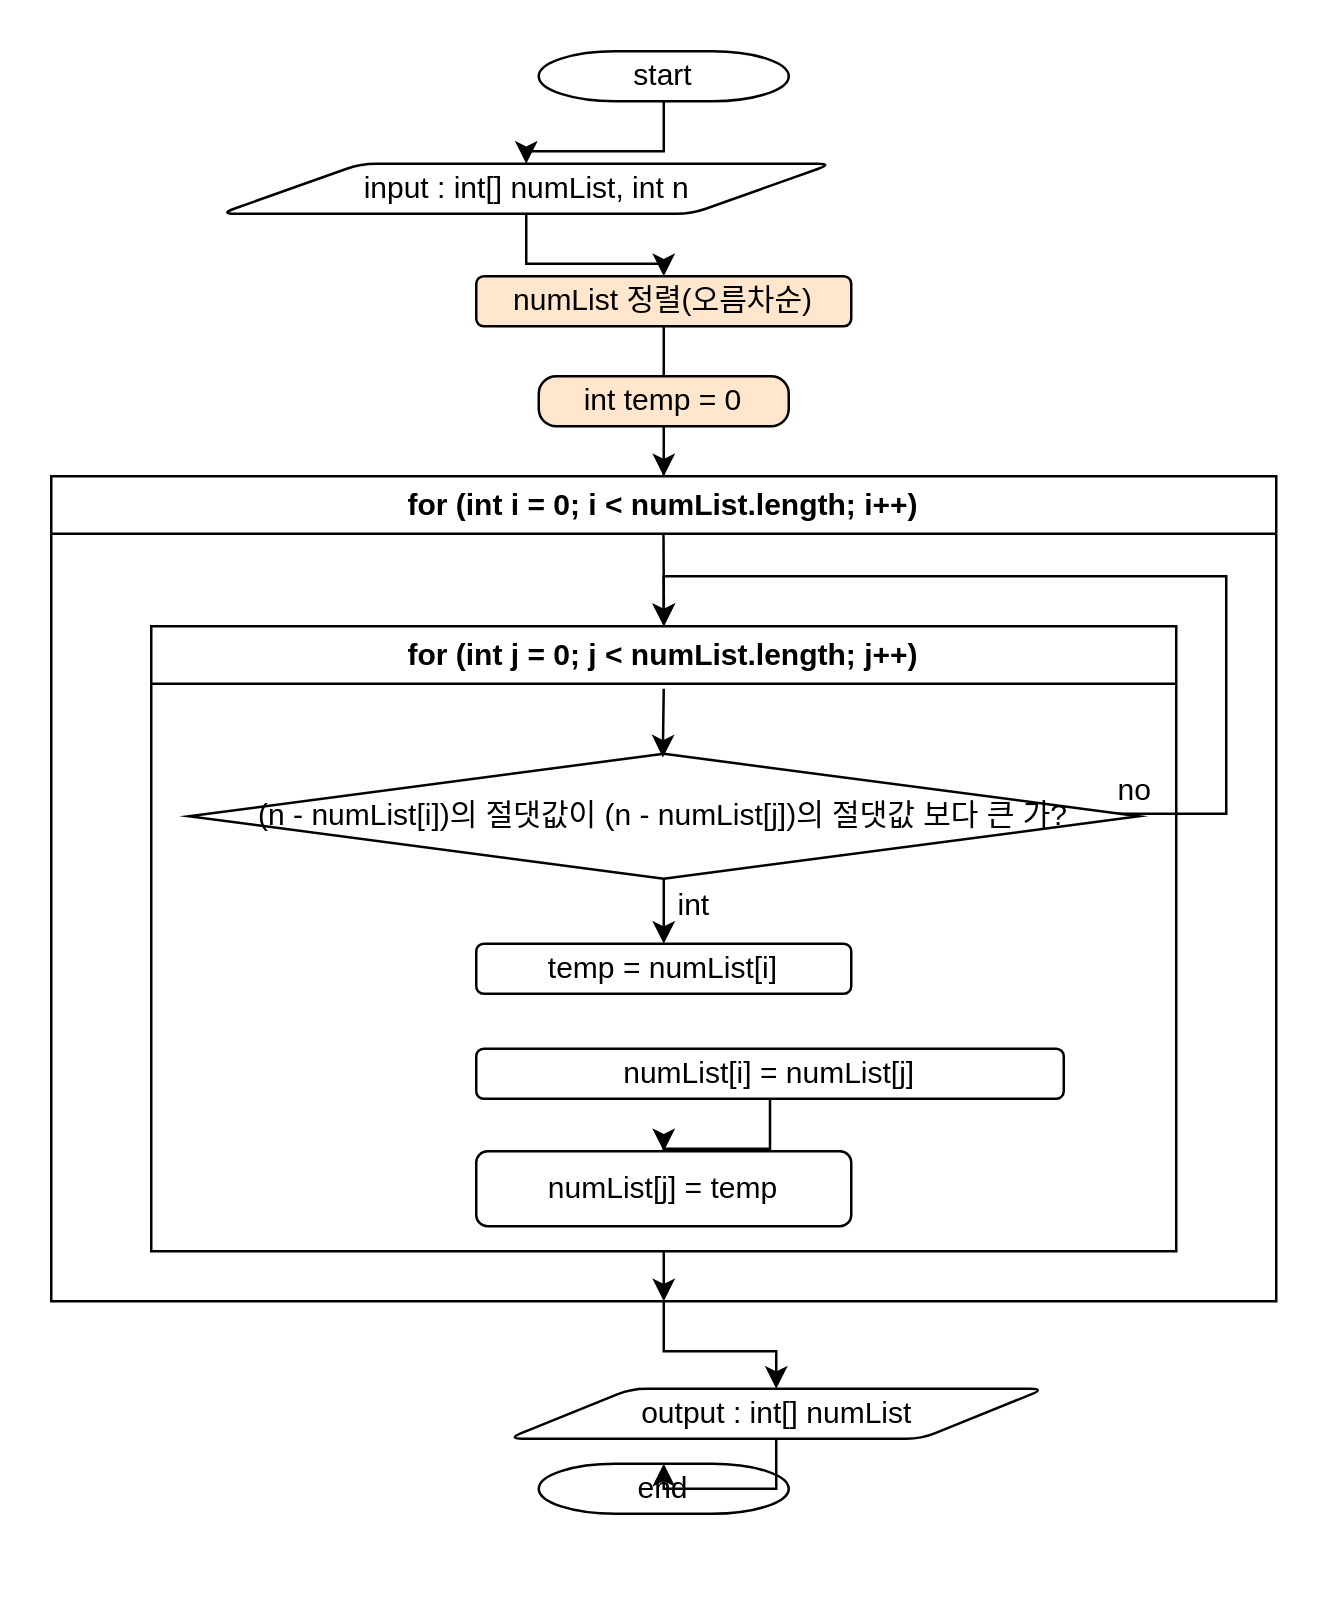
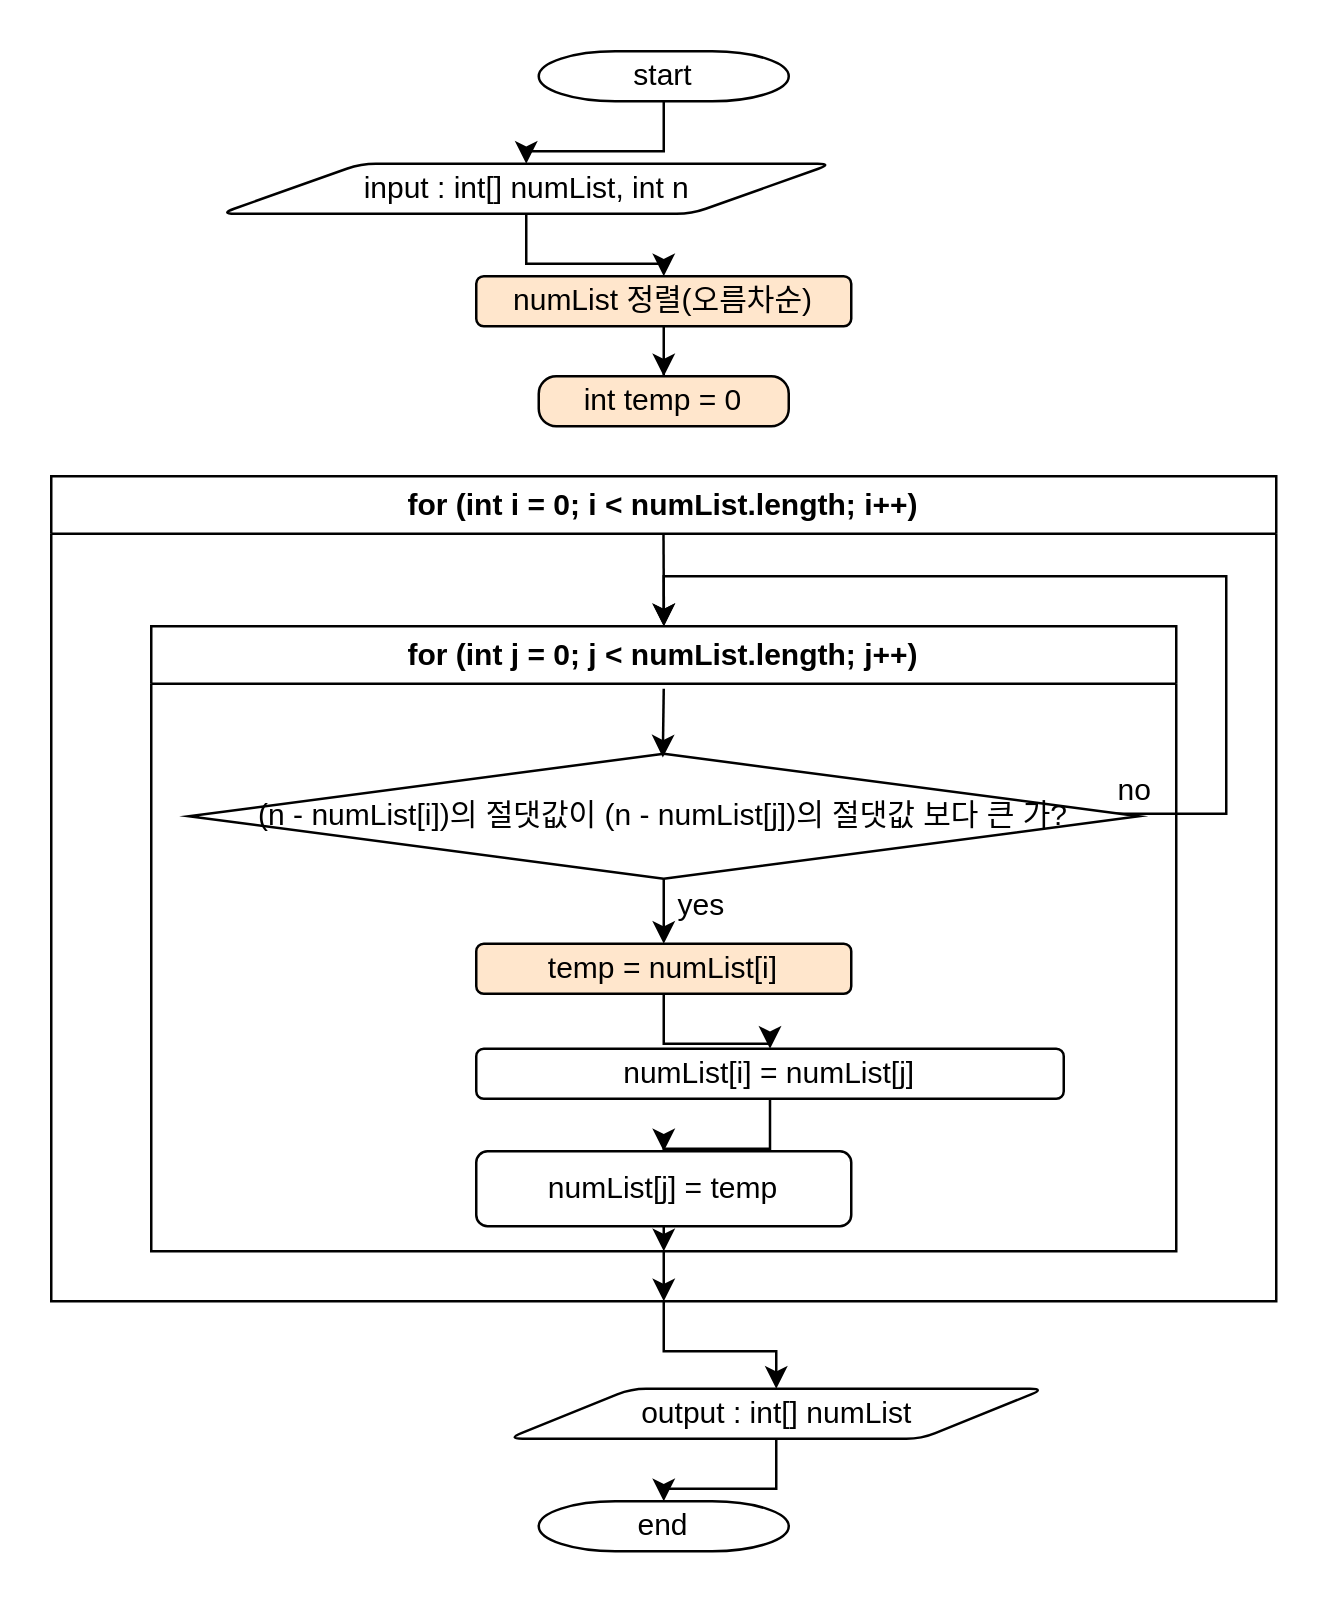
edge "numList 정렬(오름차순)" -- "int temp = 0": arrowhead none -> classic
edge "int temp = 0" -> "for (int i = 0; i < numList.length; i++)": removed
node "int": label "int" -> "yes"
node "temp = numList[i]": fillcolor #ffffff -> #ffe6cc
edge "temp = numList[i]" -> "numList[i] = numList[j]": added
edge "numList[j] = temp" -> "for (int j = 0; j < numList.length; j++)": added
node "end": moved (664, 1489) -> (664, 1526)
